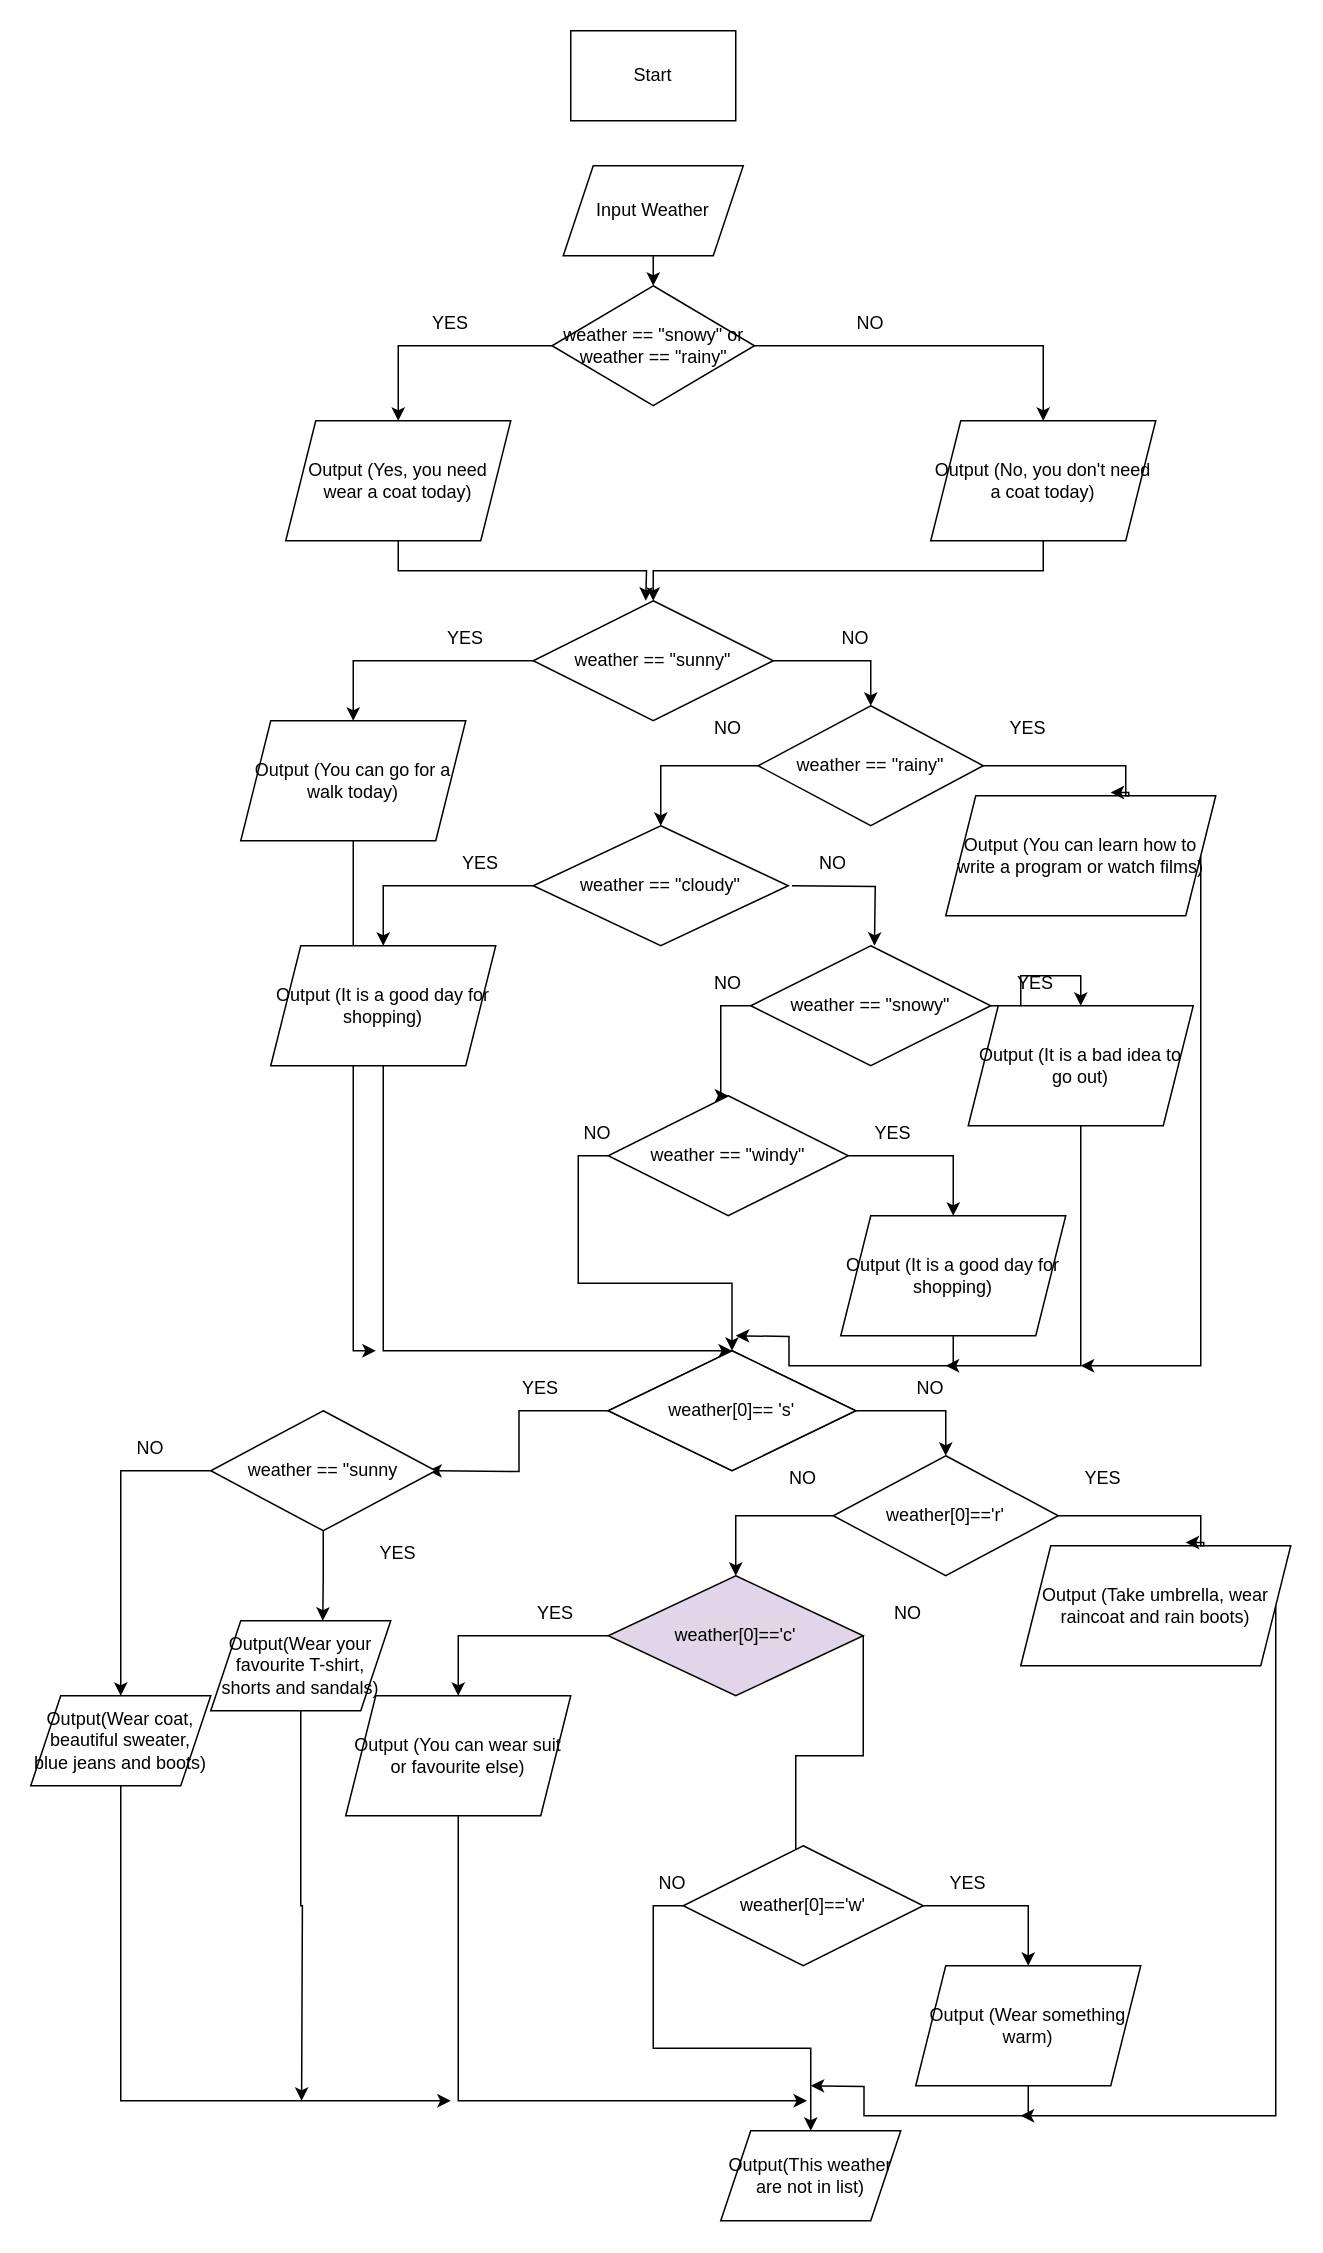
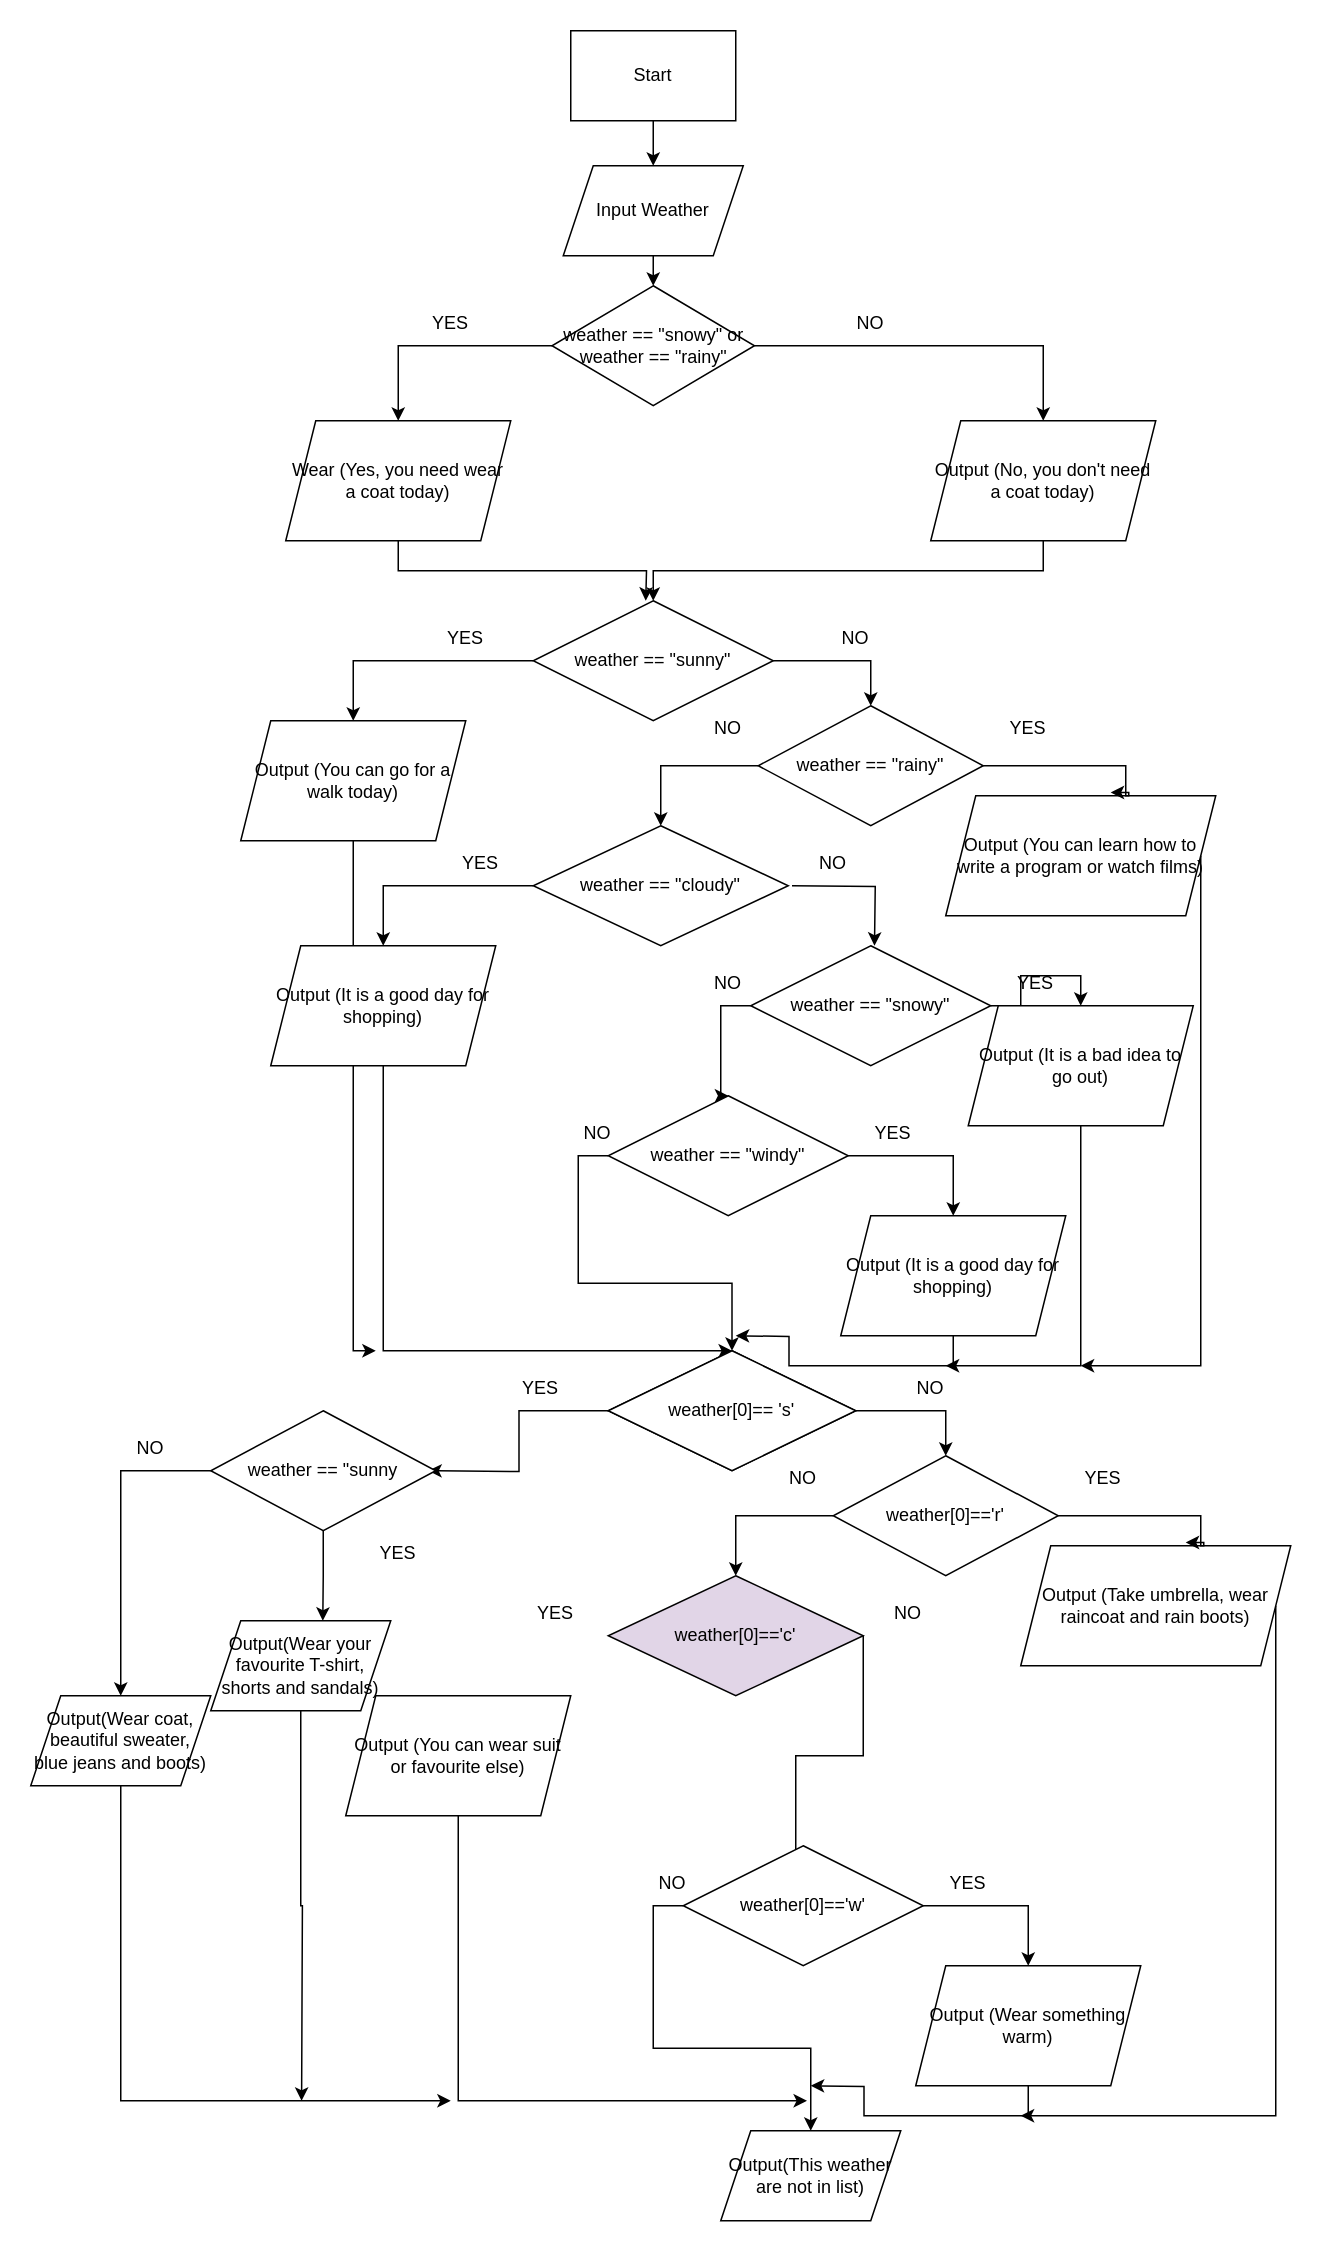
edge "Start" -> "Input Weather": added
node "Output (Yes, you need wear a coat today)": label "Output (Yes, you need wear a coat today)" -> "Wear (Yes, you need wear a coat today)"
edge "weather[0]=='c'" -> "Output (You can wear suit or favourite else)": removed
